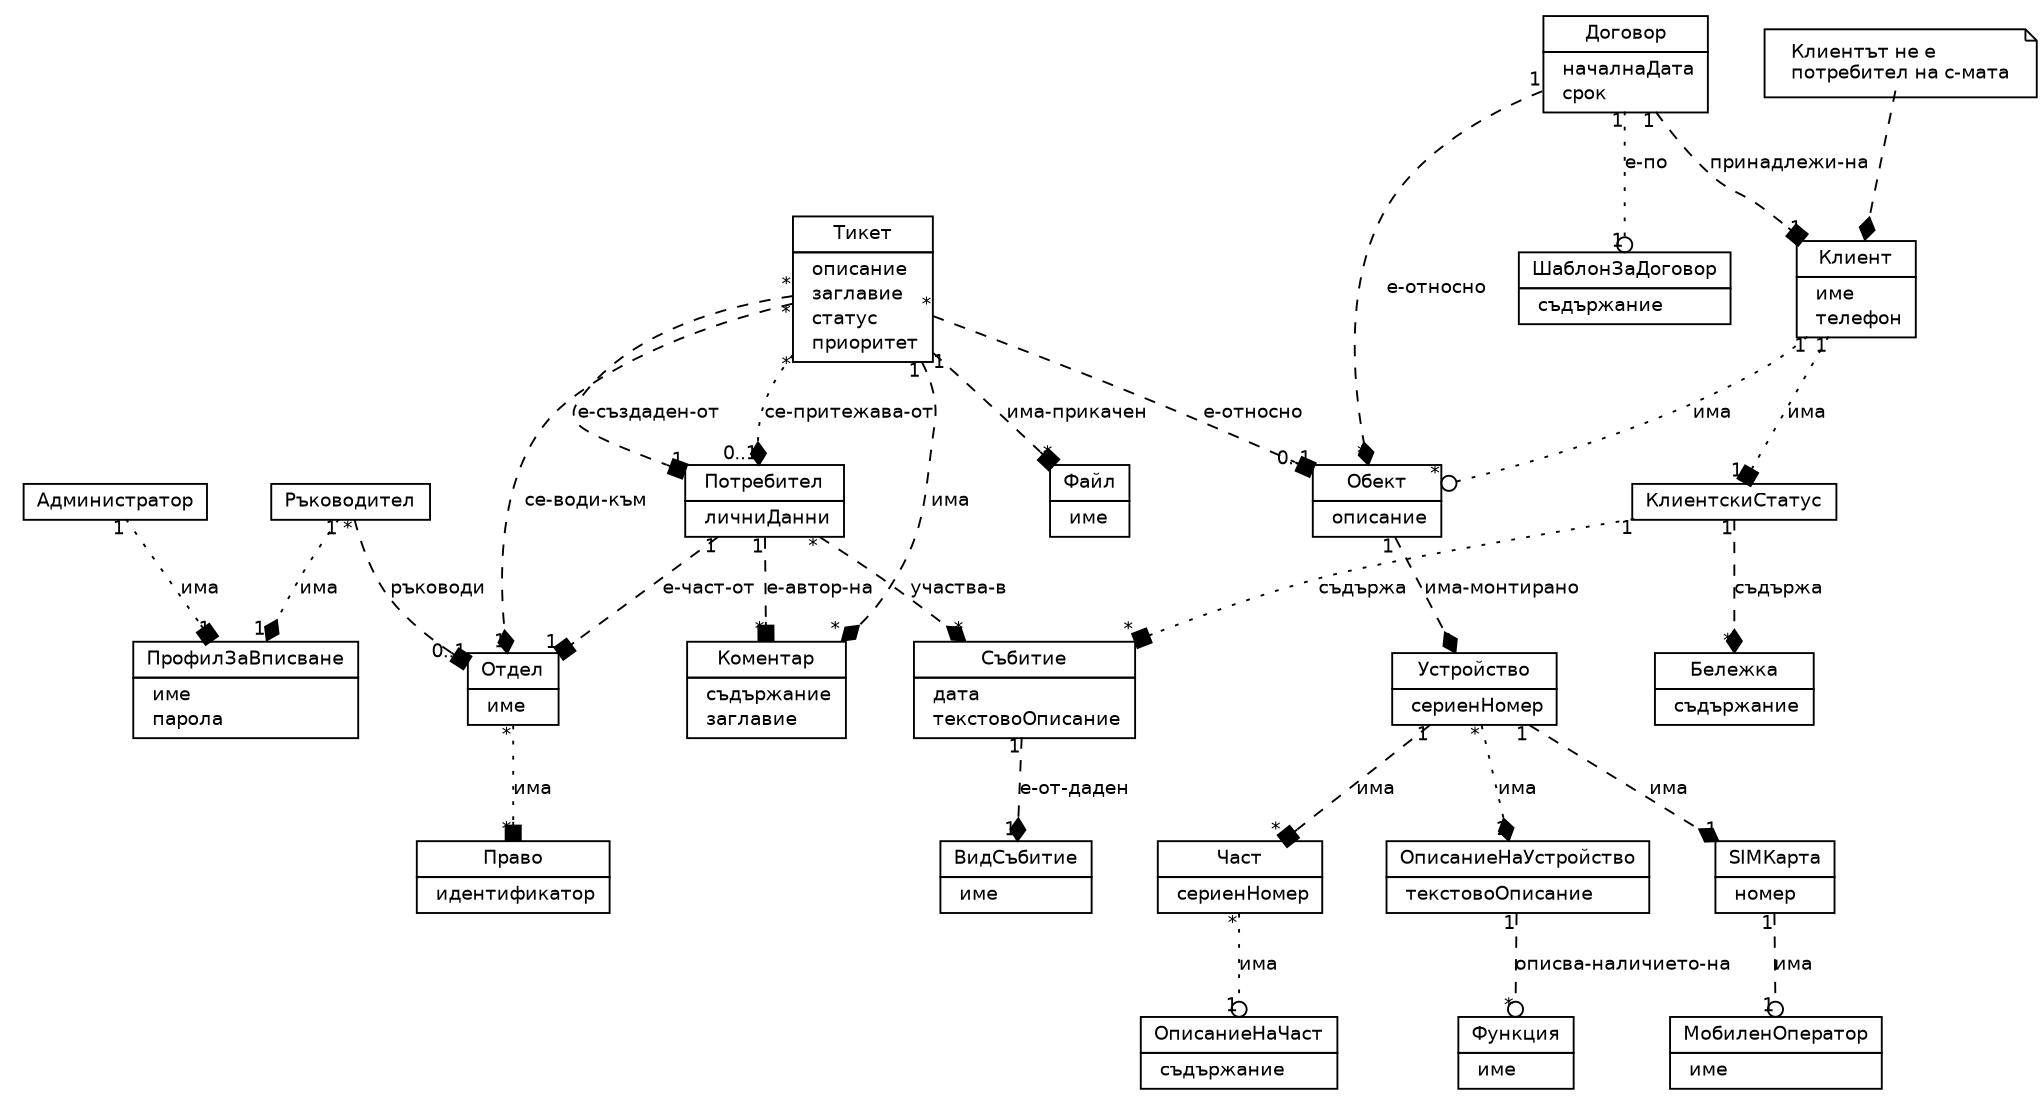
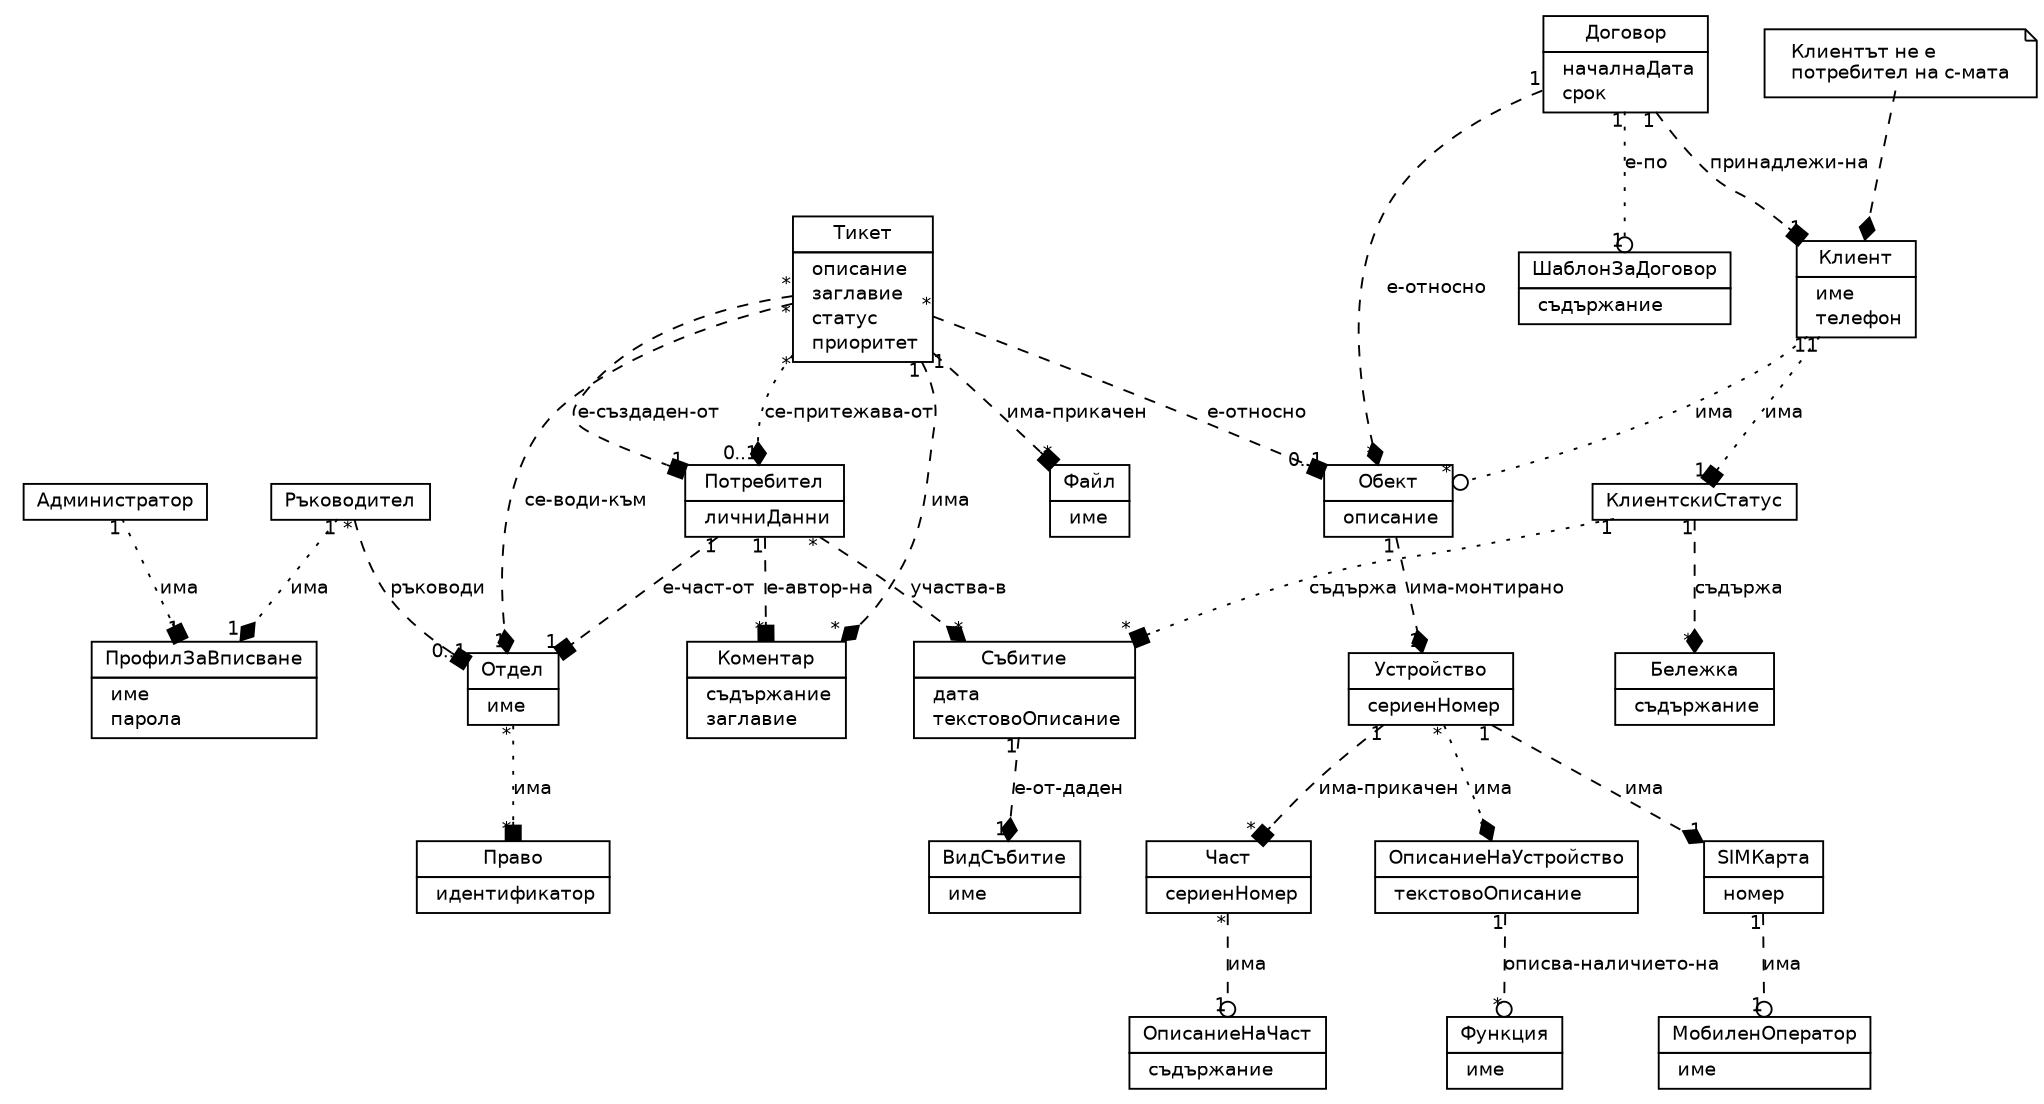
edge "Устройство" -> "Част": label "има" -> "има-прикачен"
edge "Част" -> "ОписаниеНаЧаст": style dotted -> dashed
